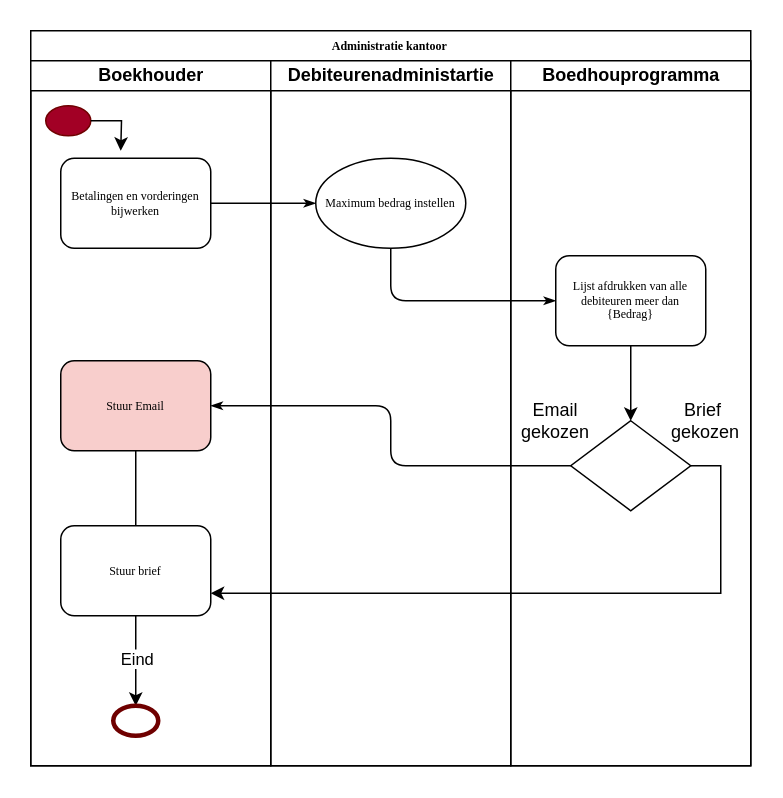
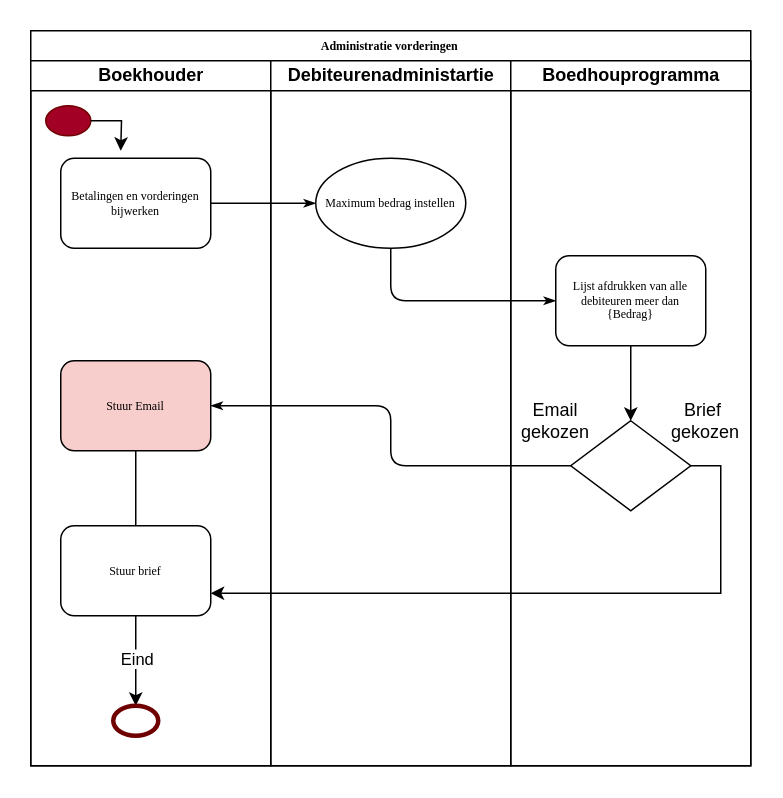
node "Administratie kantoor": label "Administratie kantoor" -> "Administratie vorderingen"
